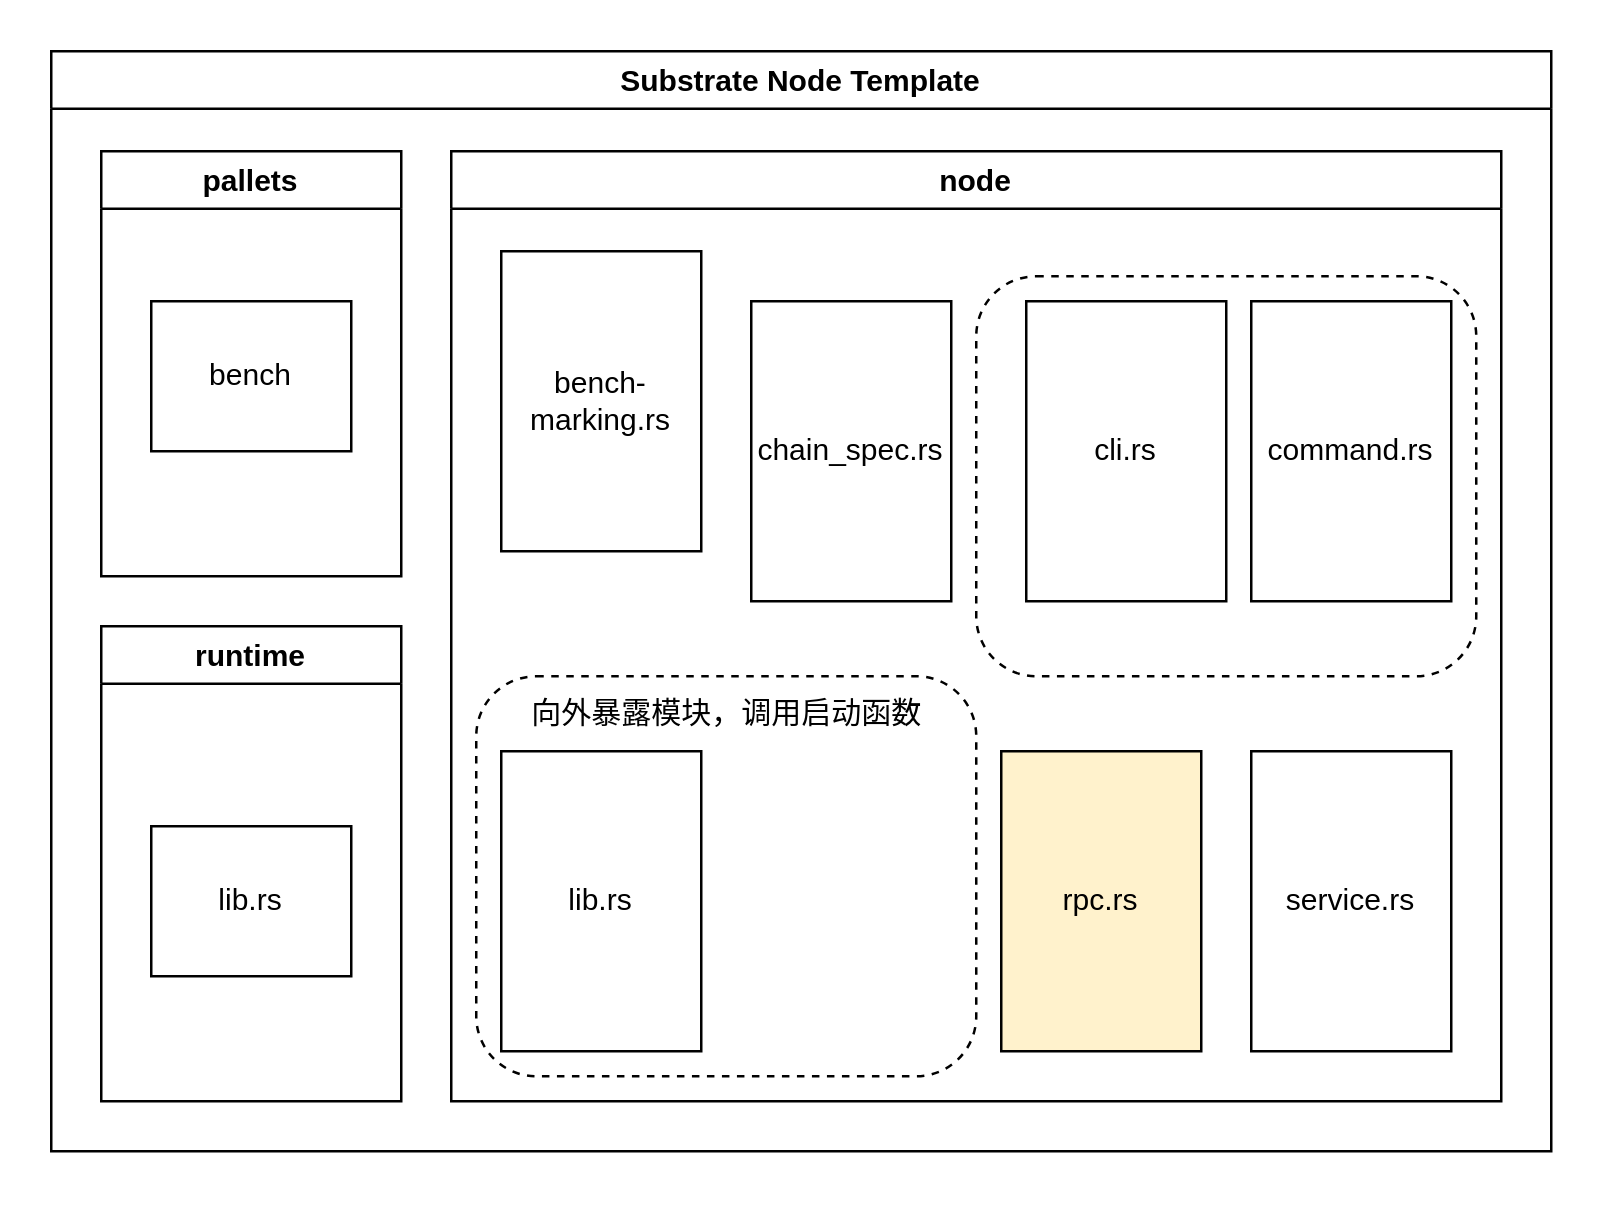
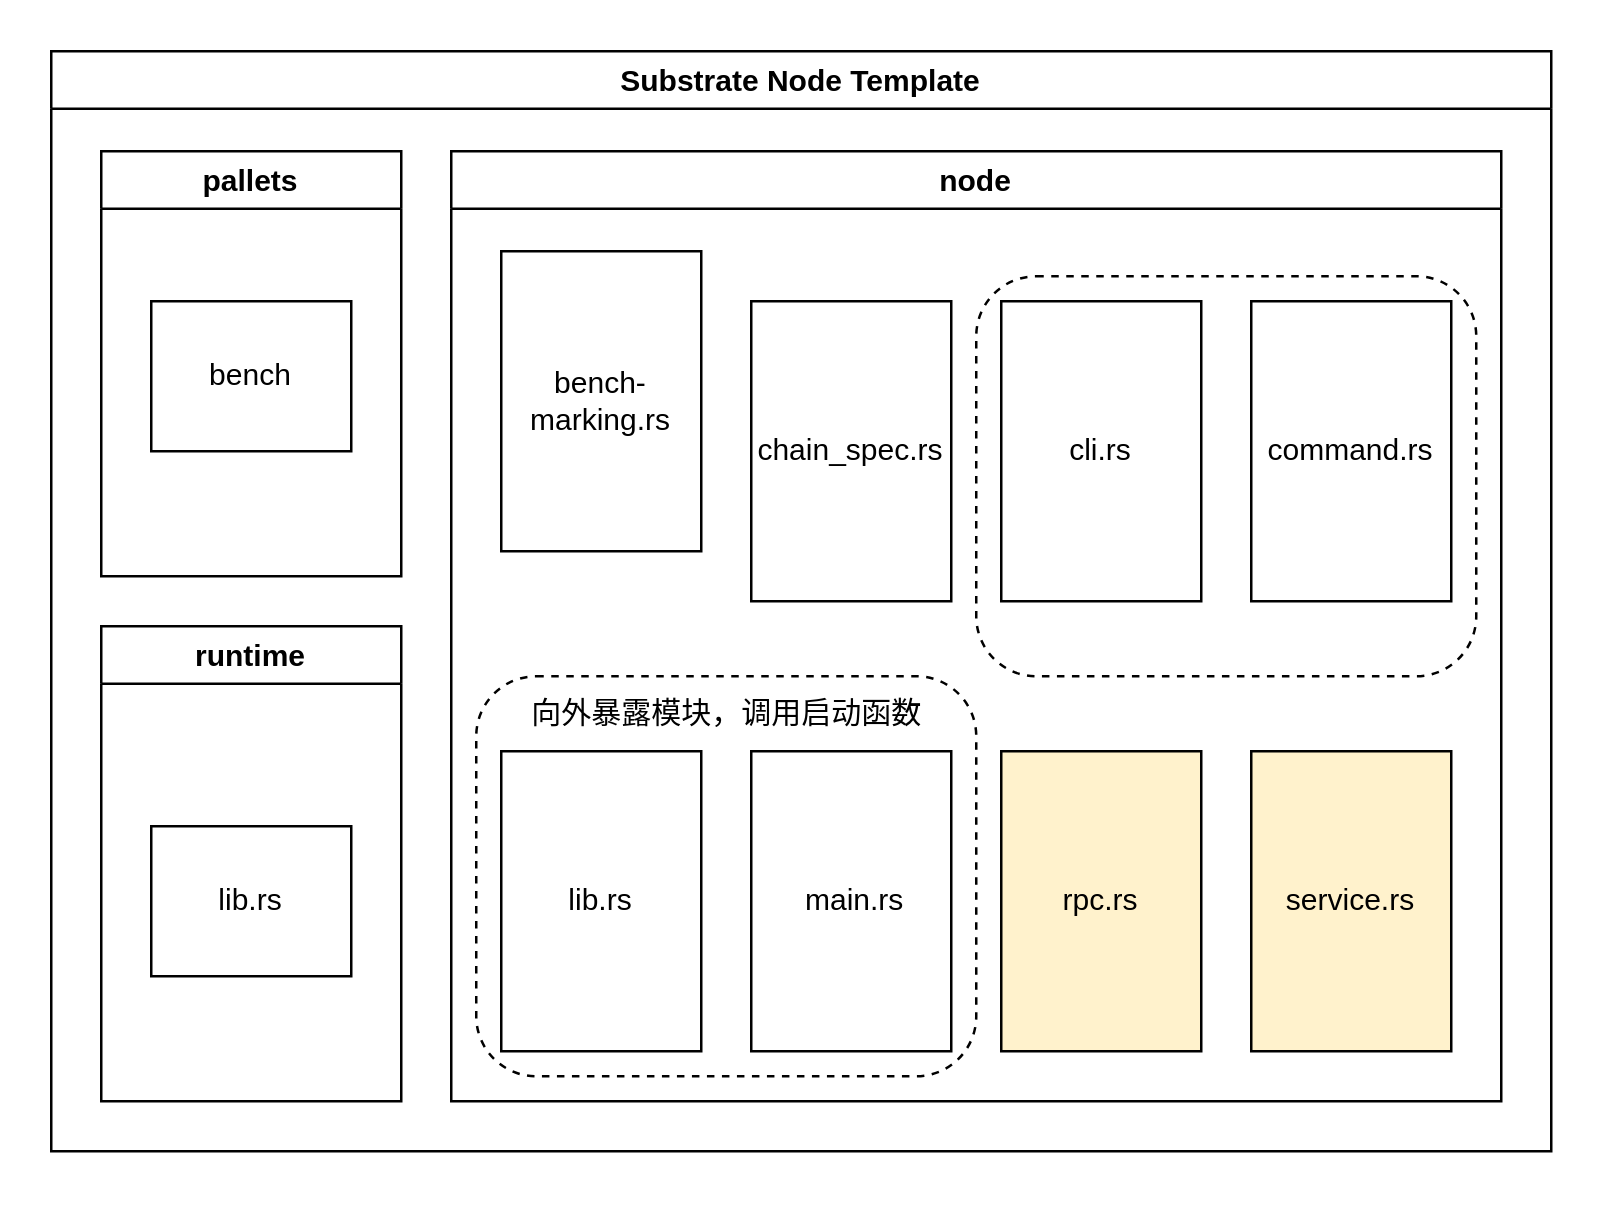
node "cli.rs": moved (1126, 451) -> (1101, 451)
node "main.rs": added
node "service.rs": fillcolor #ffffff -> #fff2cc
